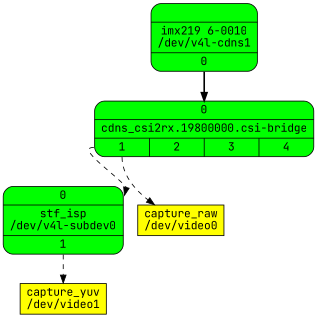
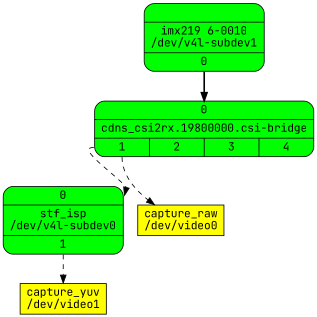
node "imx219 6-0010": text "/dev/v4l-cdns1" -> "/dev/v4l-subdev1"
